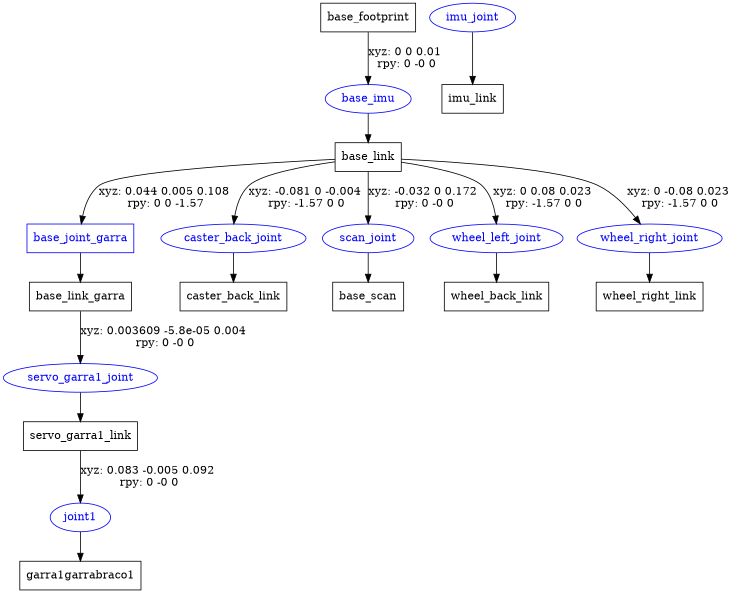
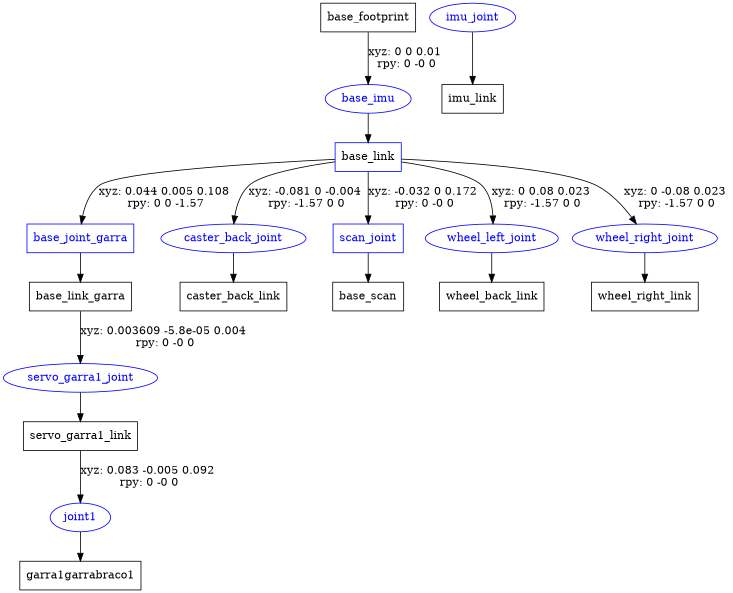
node "base_link": color black -> blue
node "scan_joint": shape ellipse -> box
